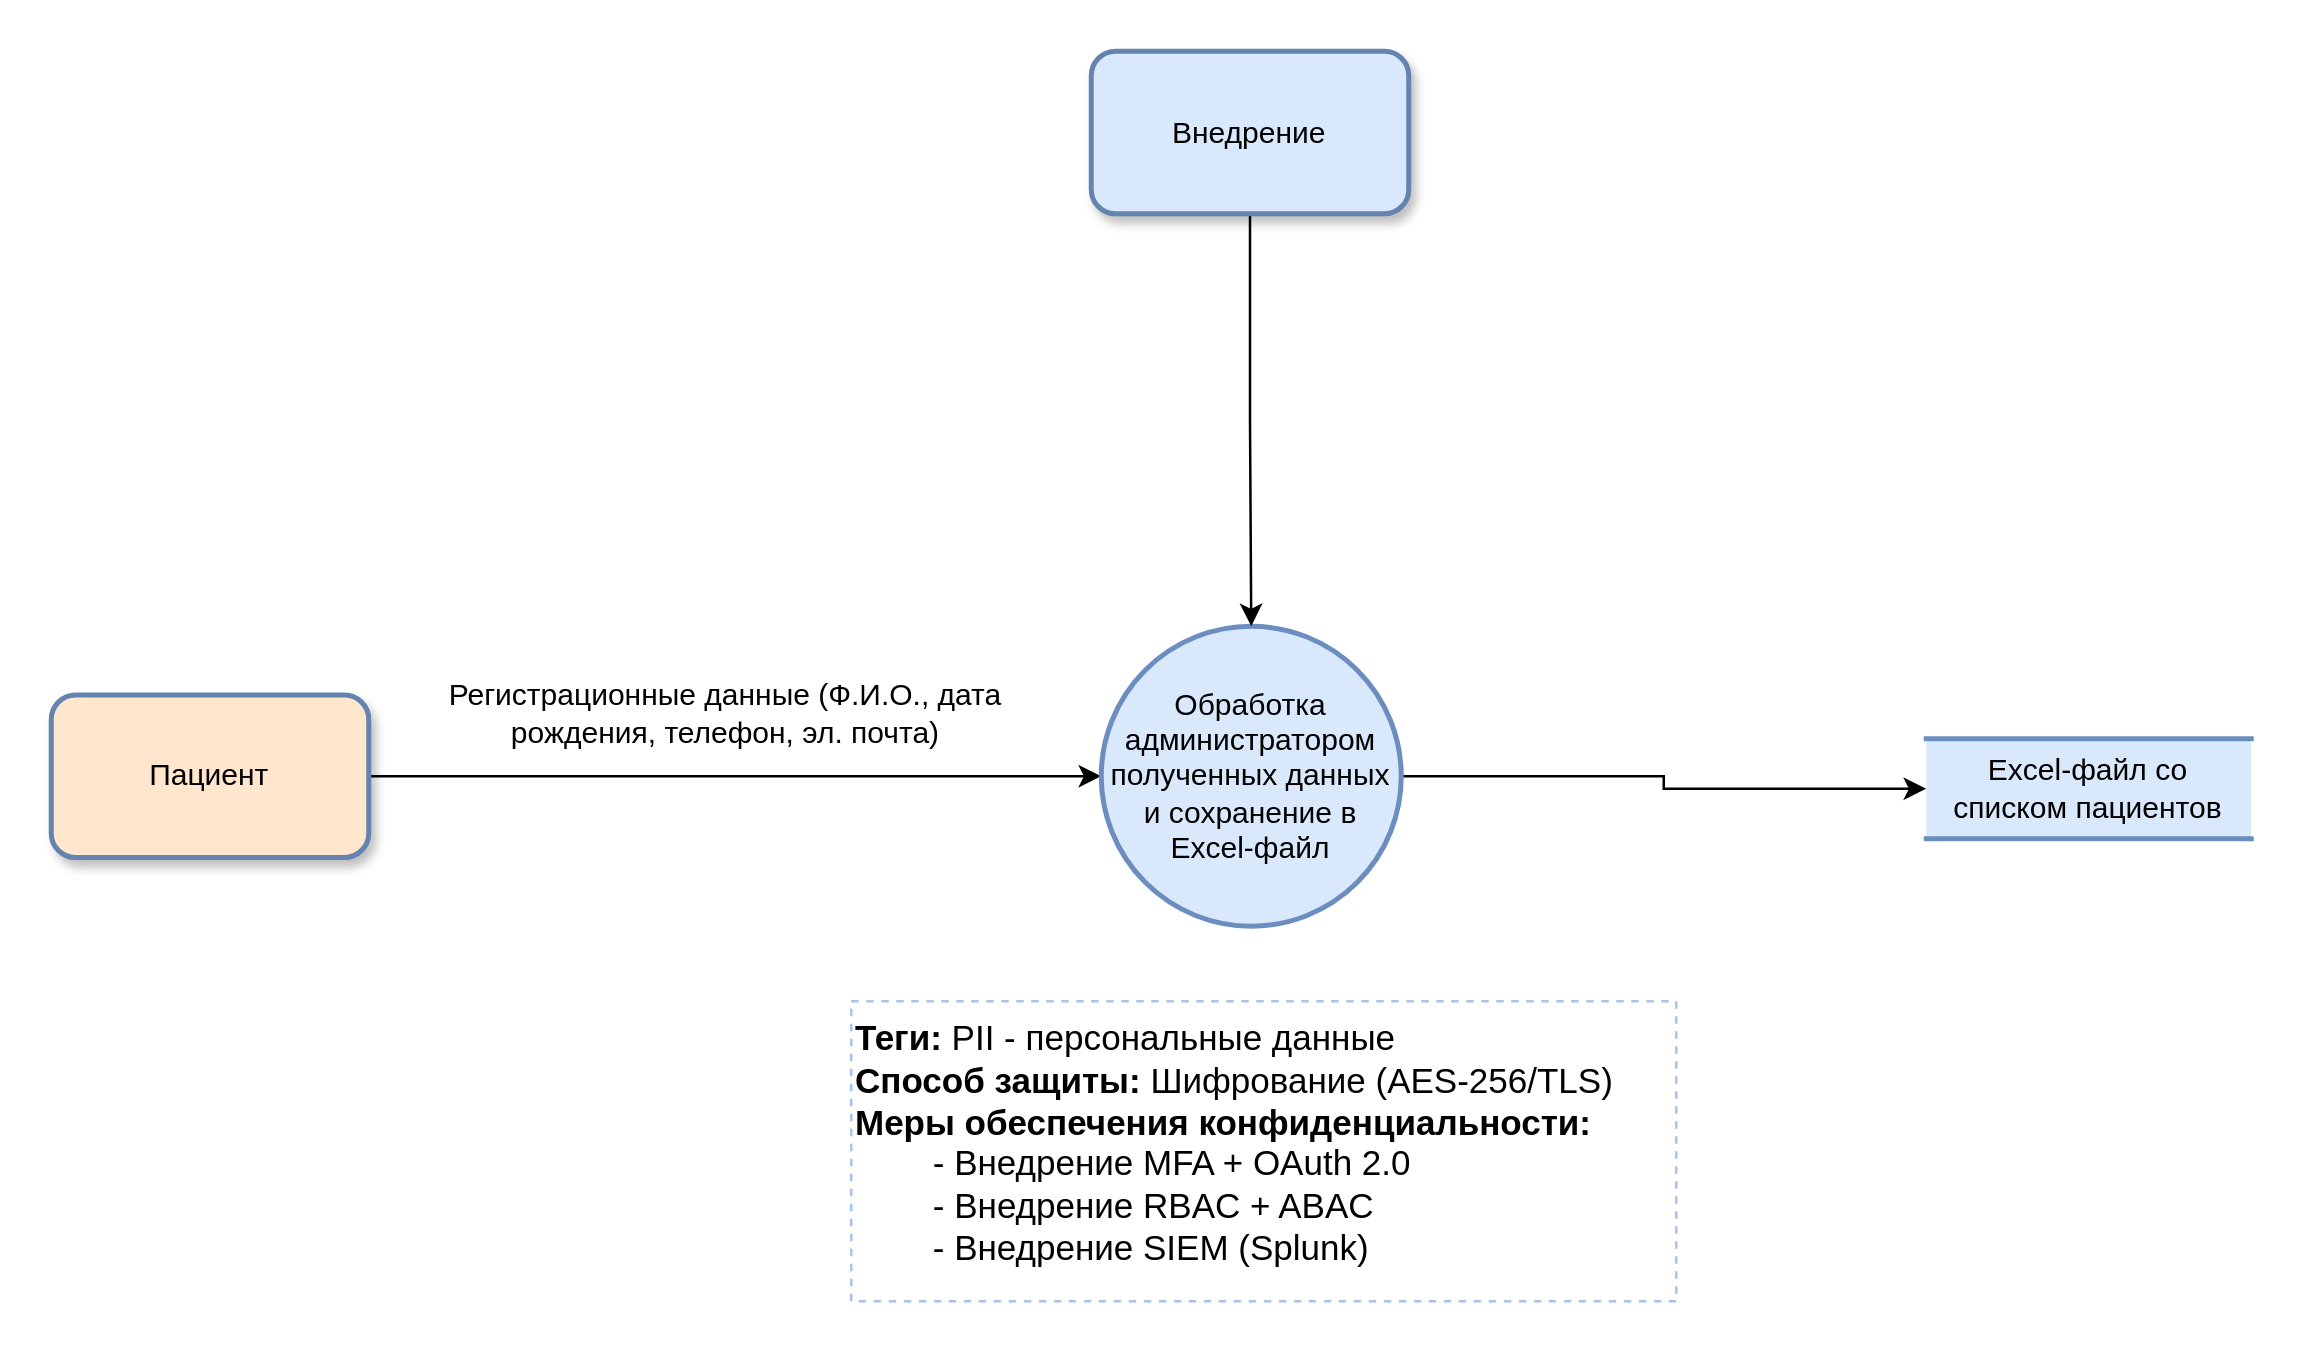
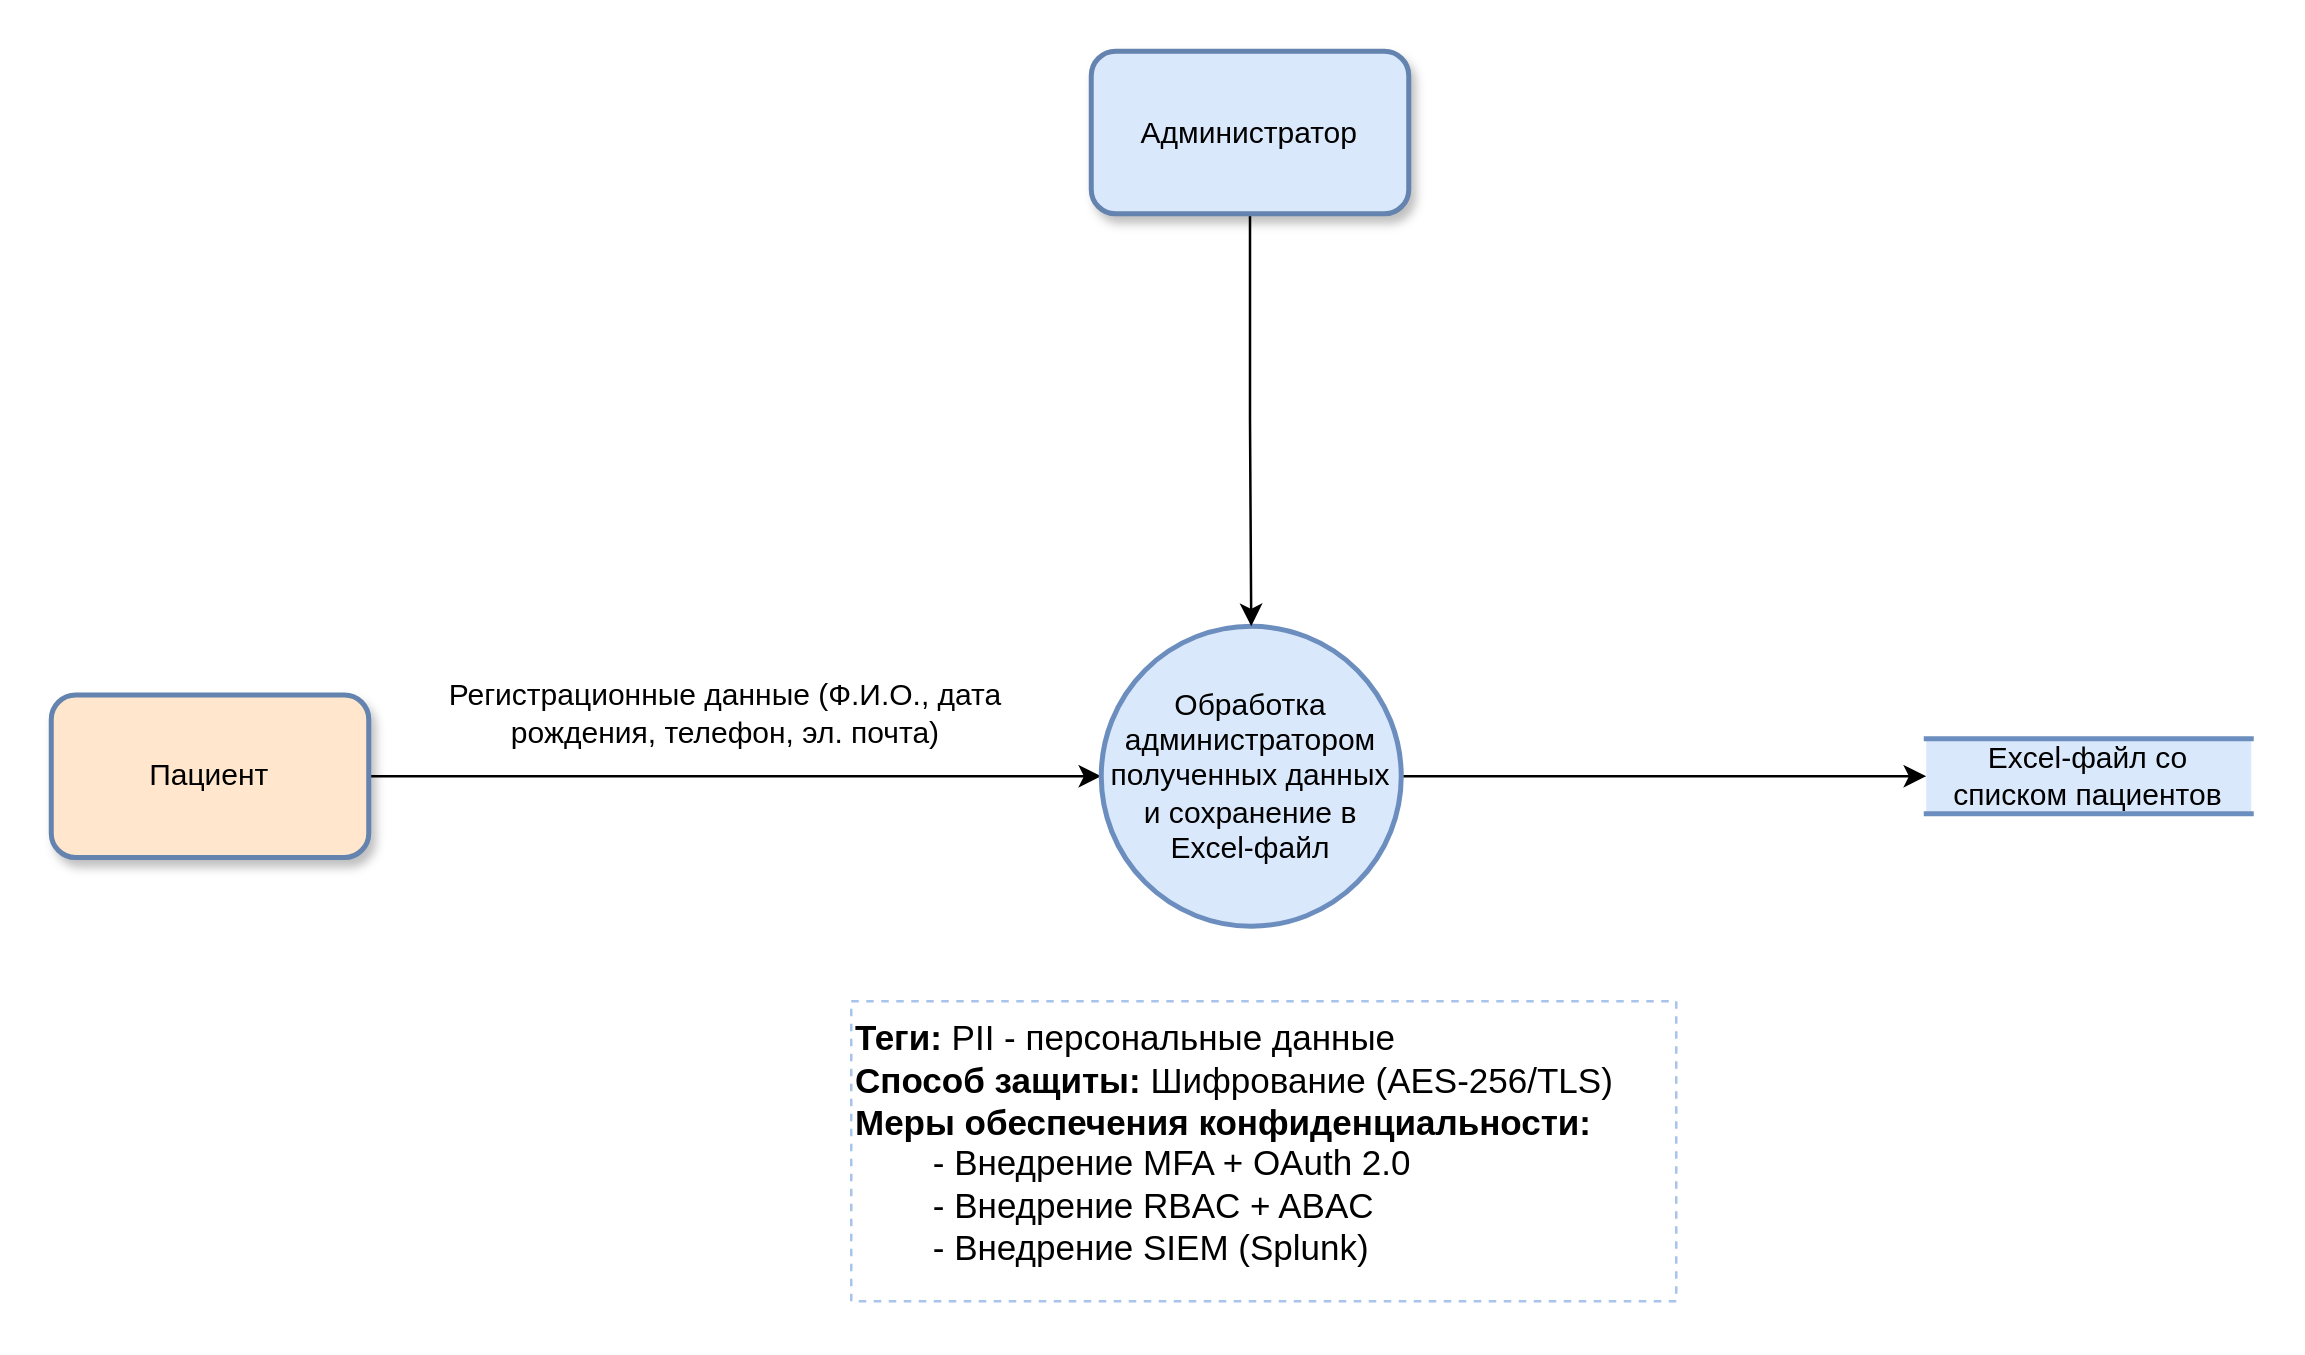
node "Внедрение": label "Внедрение" -> "Администратор"
node "Excel-файл со списком пациентов": size 325x100 -> 325x75
